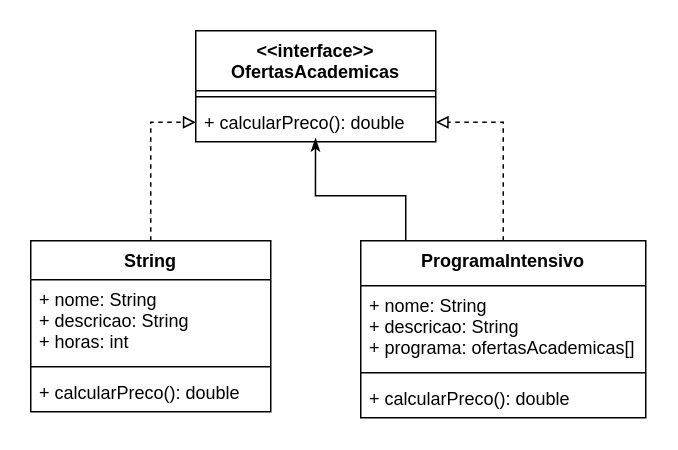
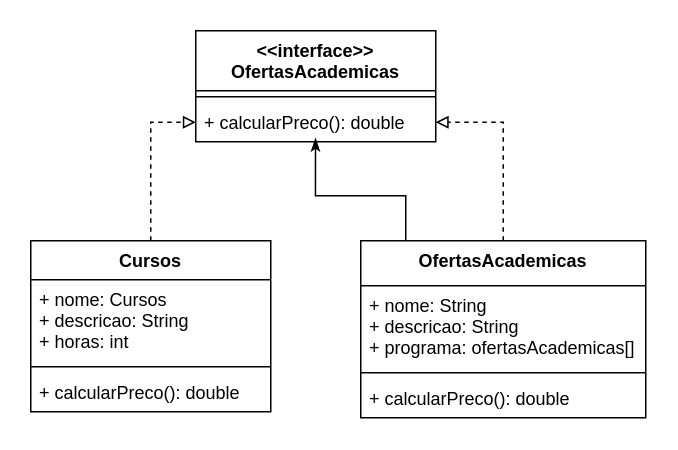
node "String": label "String" -> "Cursos"
node "ProgramaIntensivo": label "ProgramaIntensivo" -> "OfertasAcademicas"
node "+ nome: String + descricao: String + horas: int": label "+ nome: String + descricao: String + horas: int" -> "+ nome: Cursos + descricao: String + horas: int"
